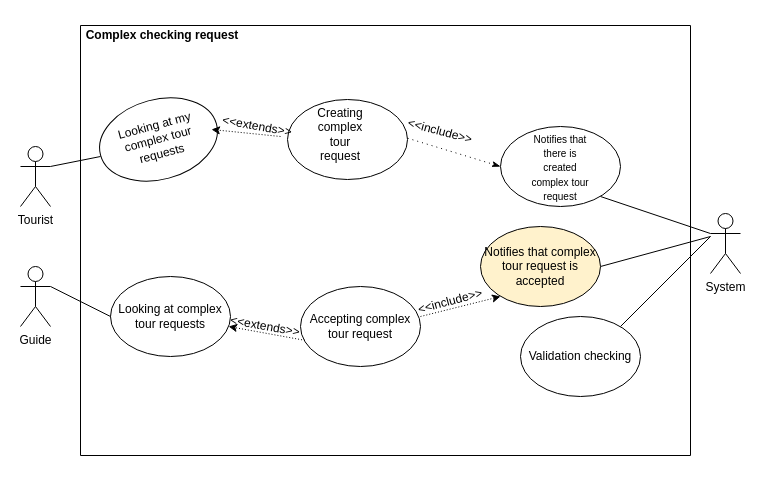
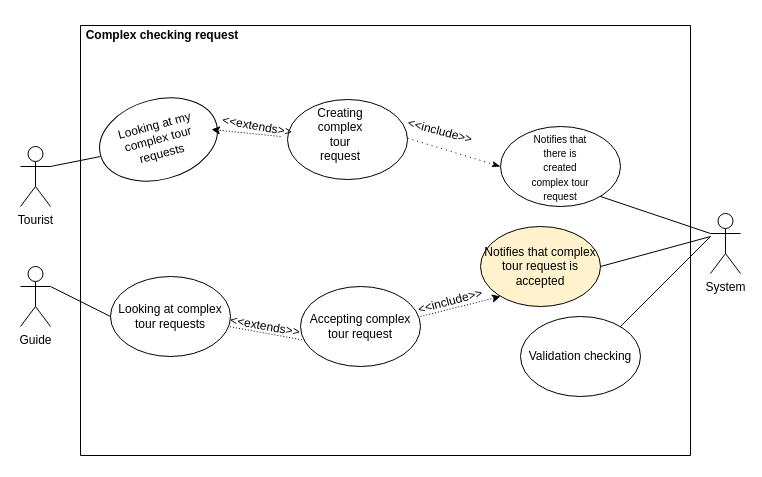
edge "Accepting complex tour request" -> "Looking at complex tour requests": arrowhead classic -> none
